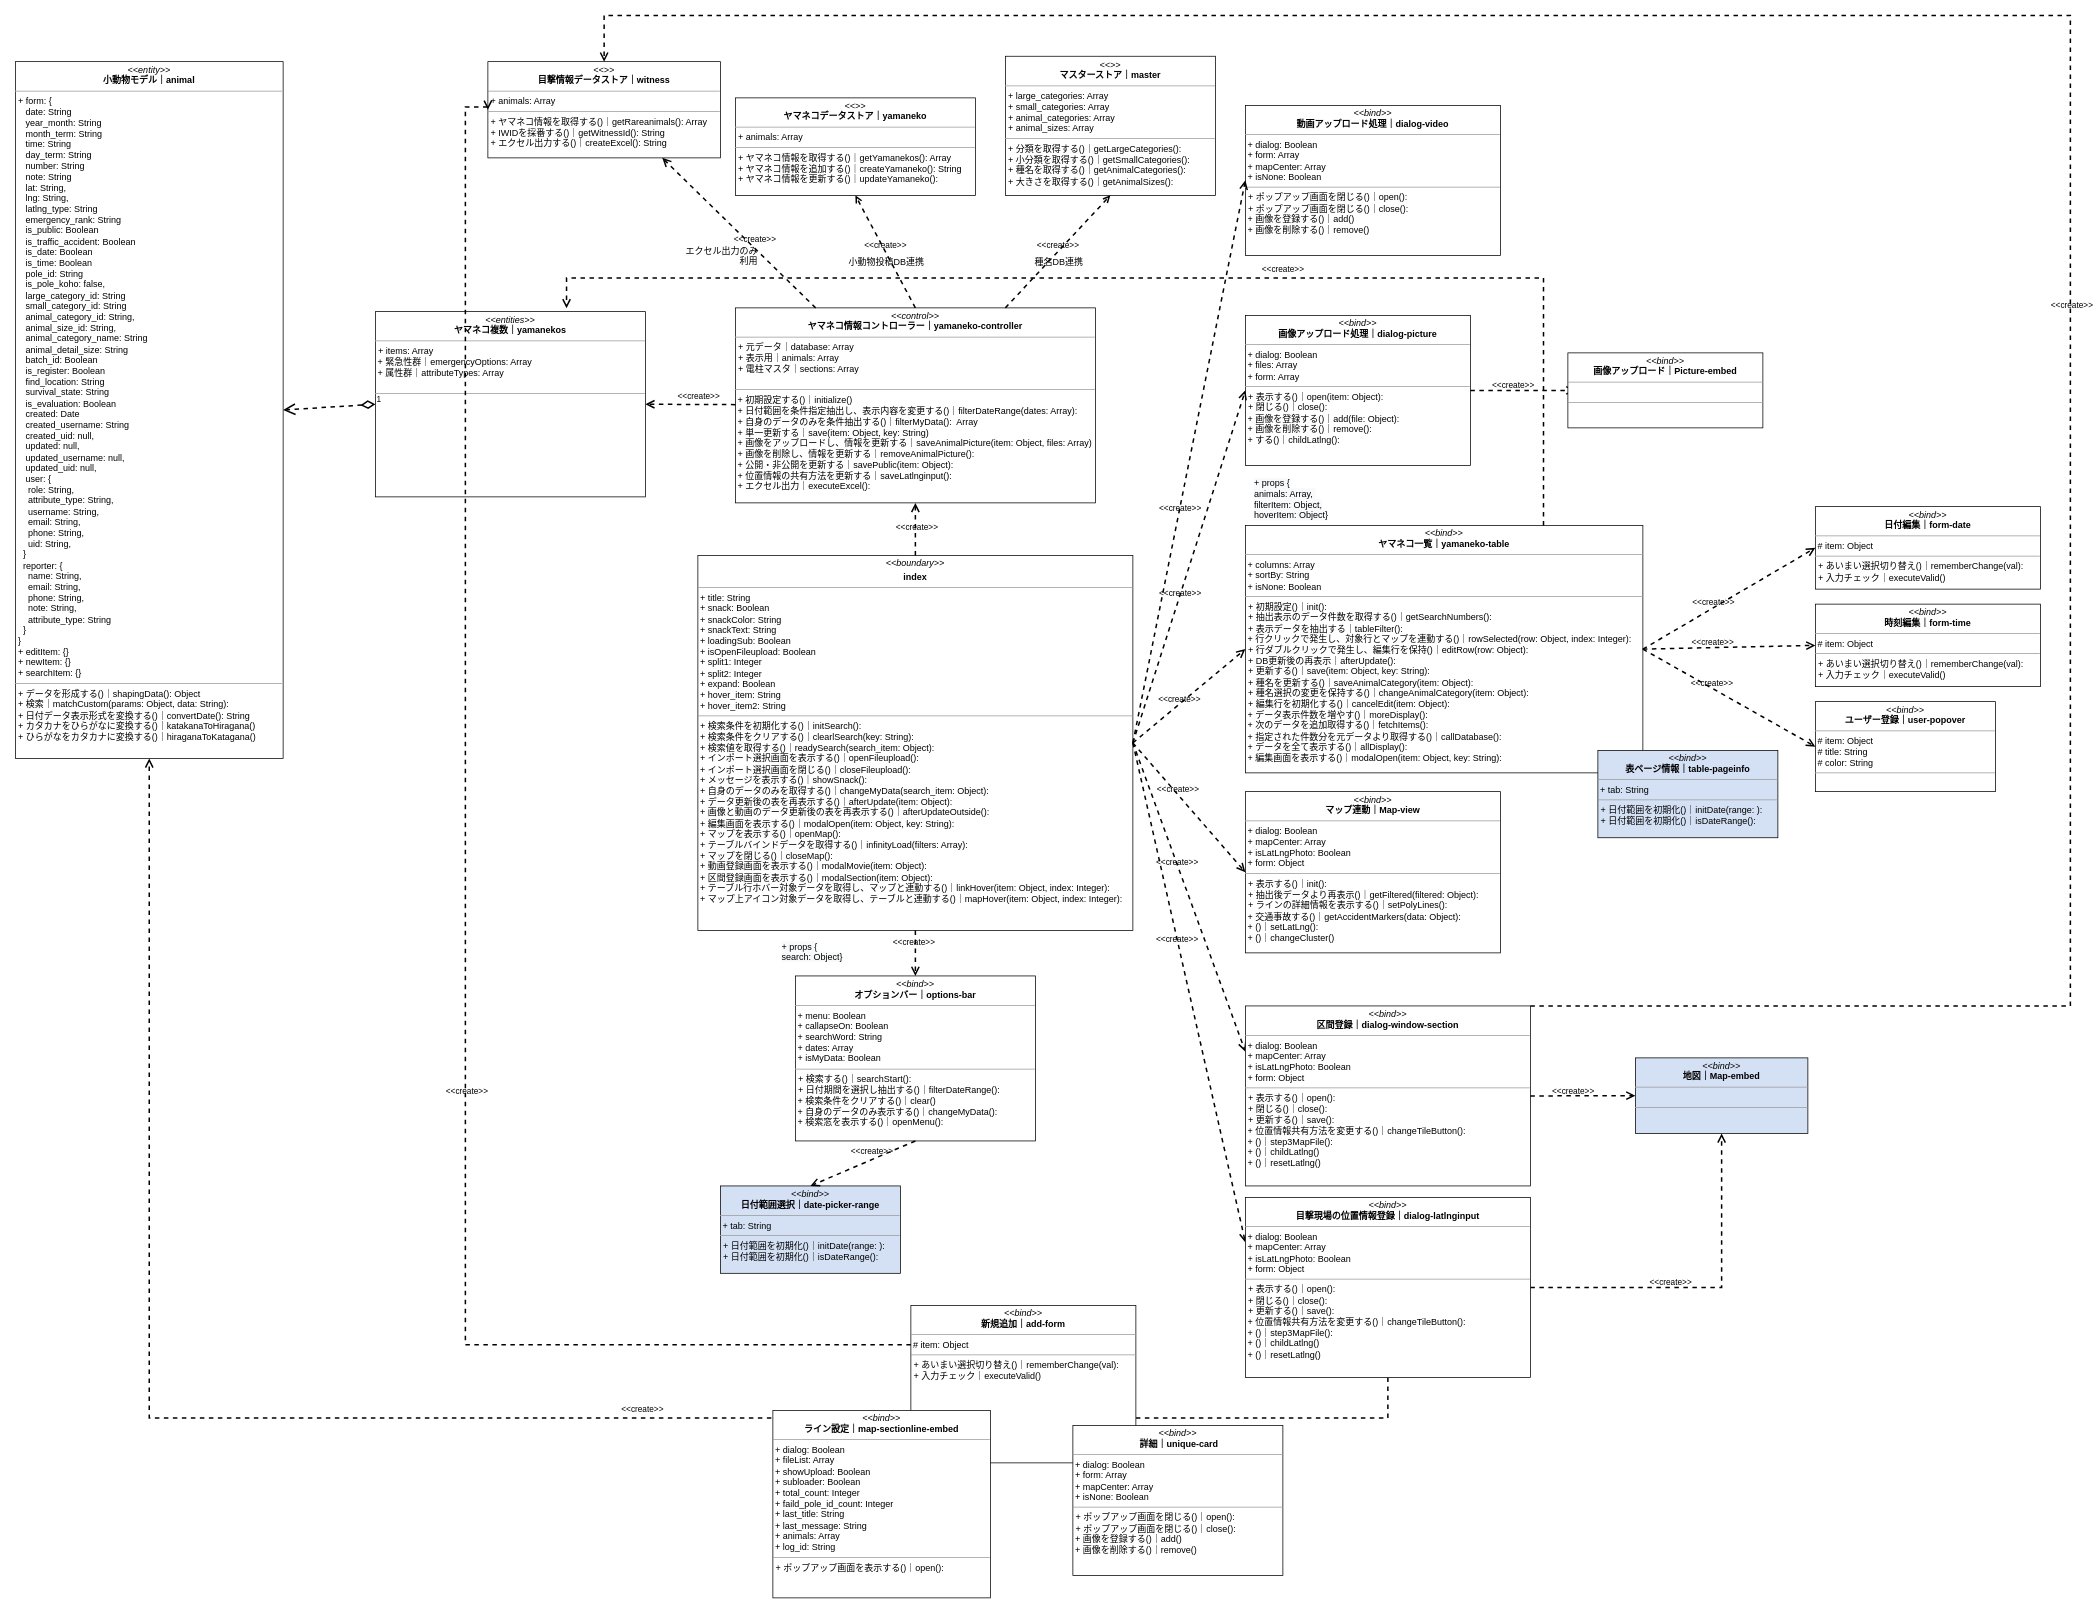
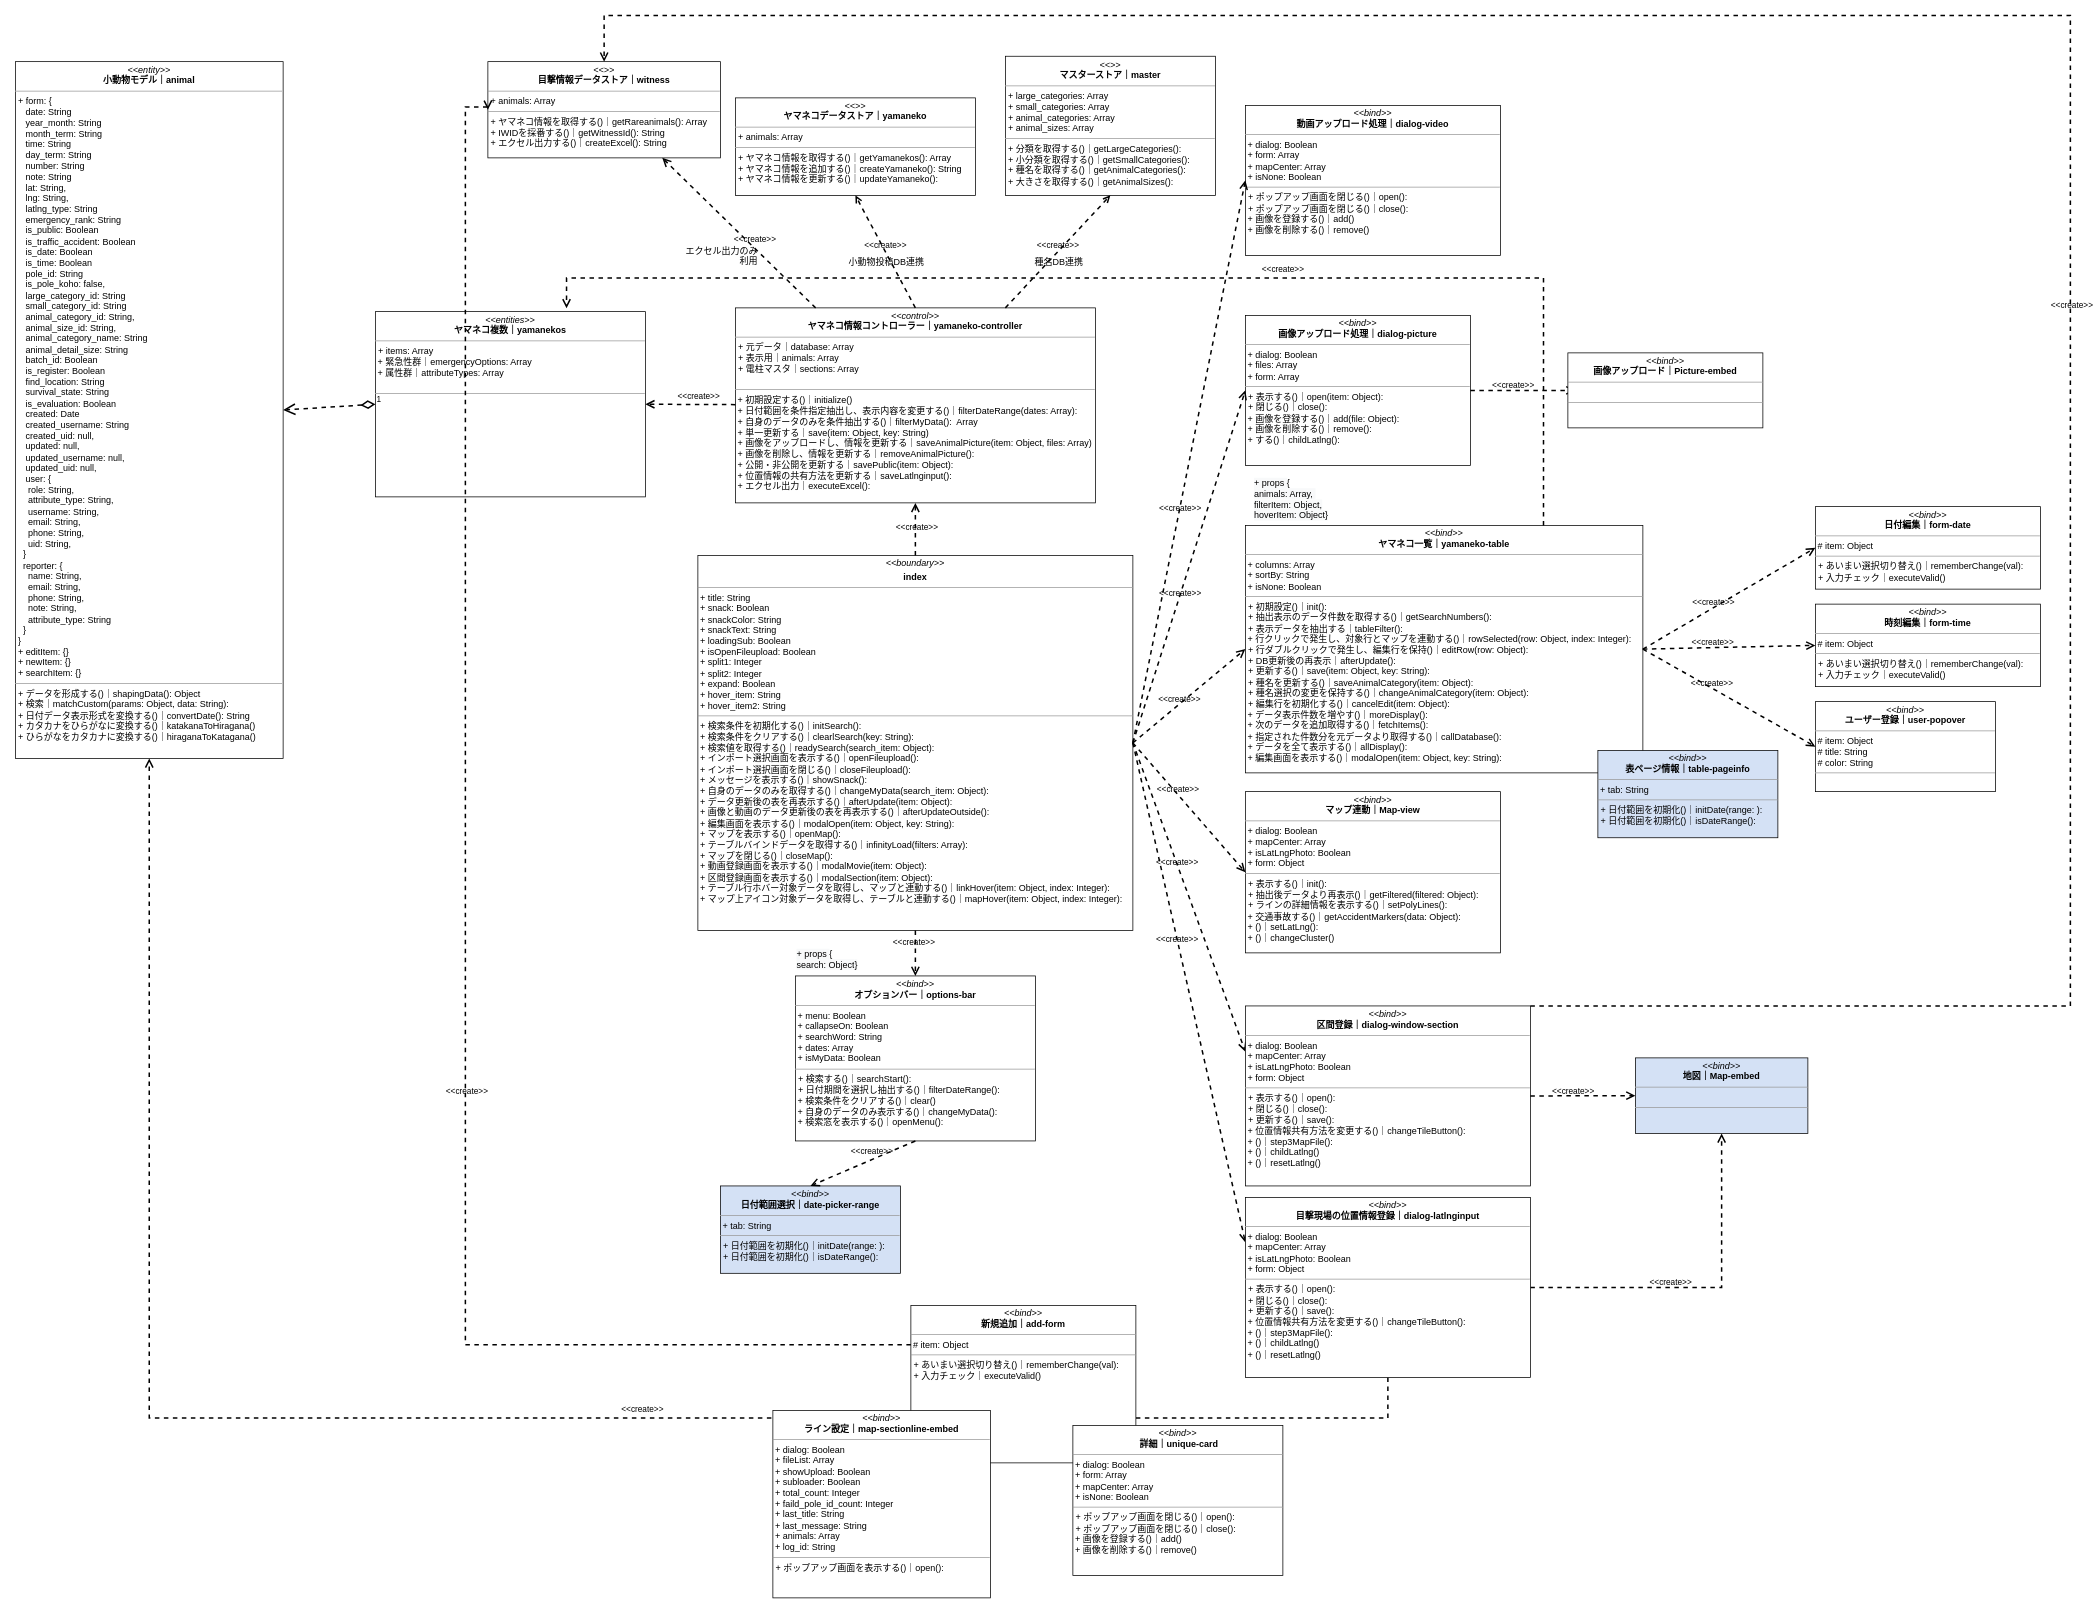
node "+ props { search: Object}": moved (822, 951) -> (837, 959)
